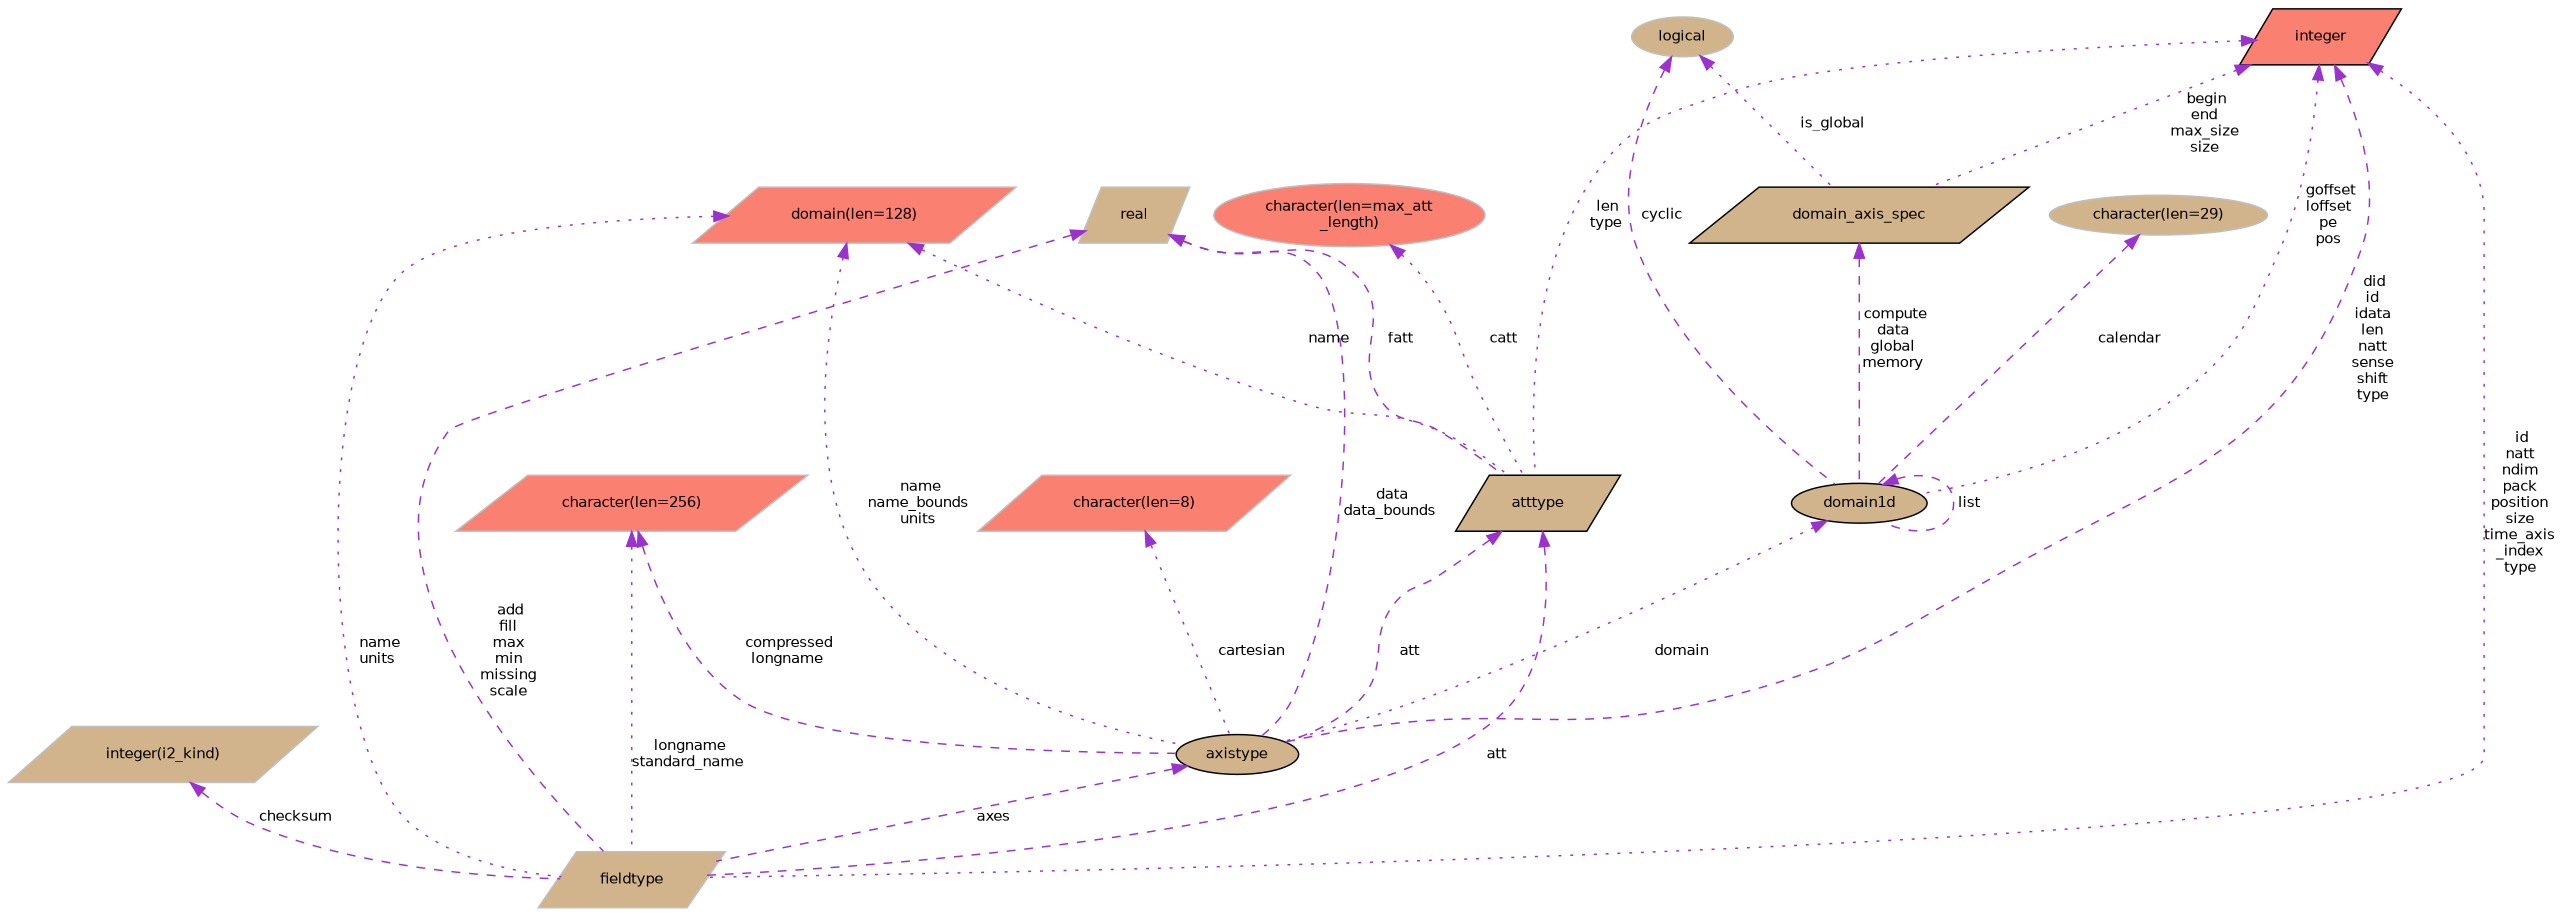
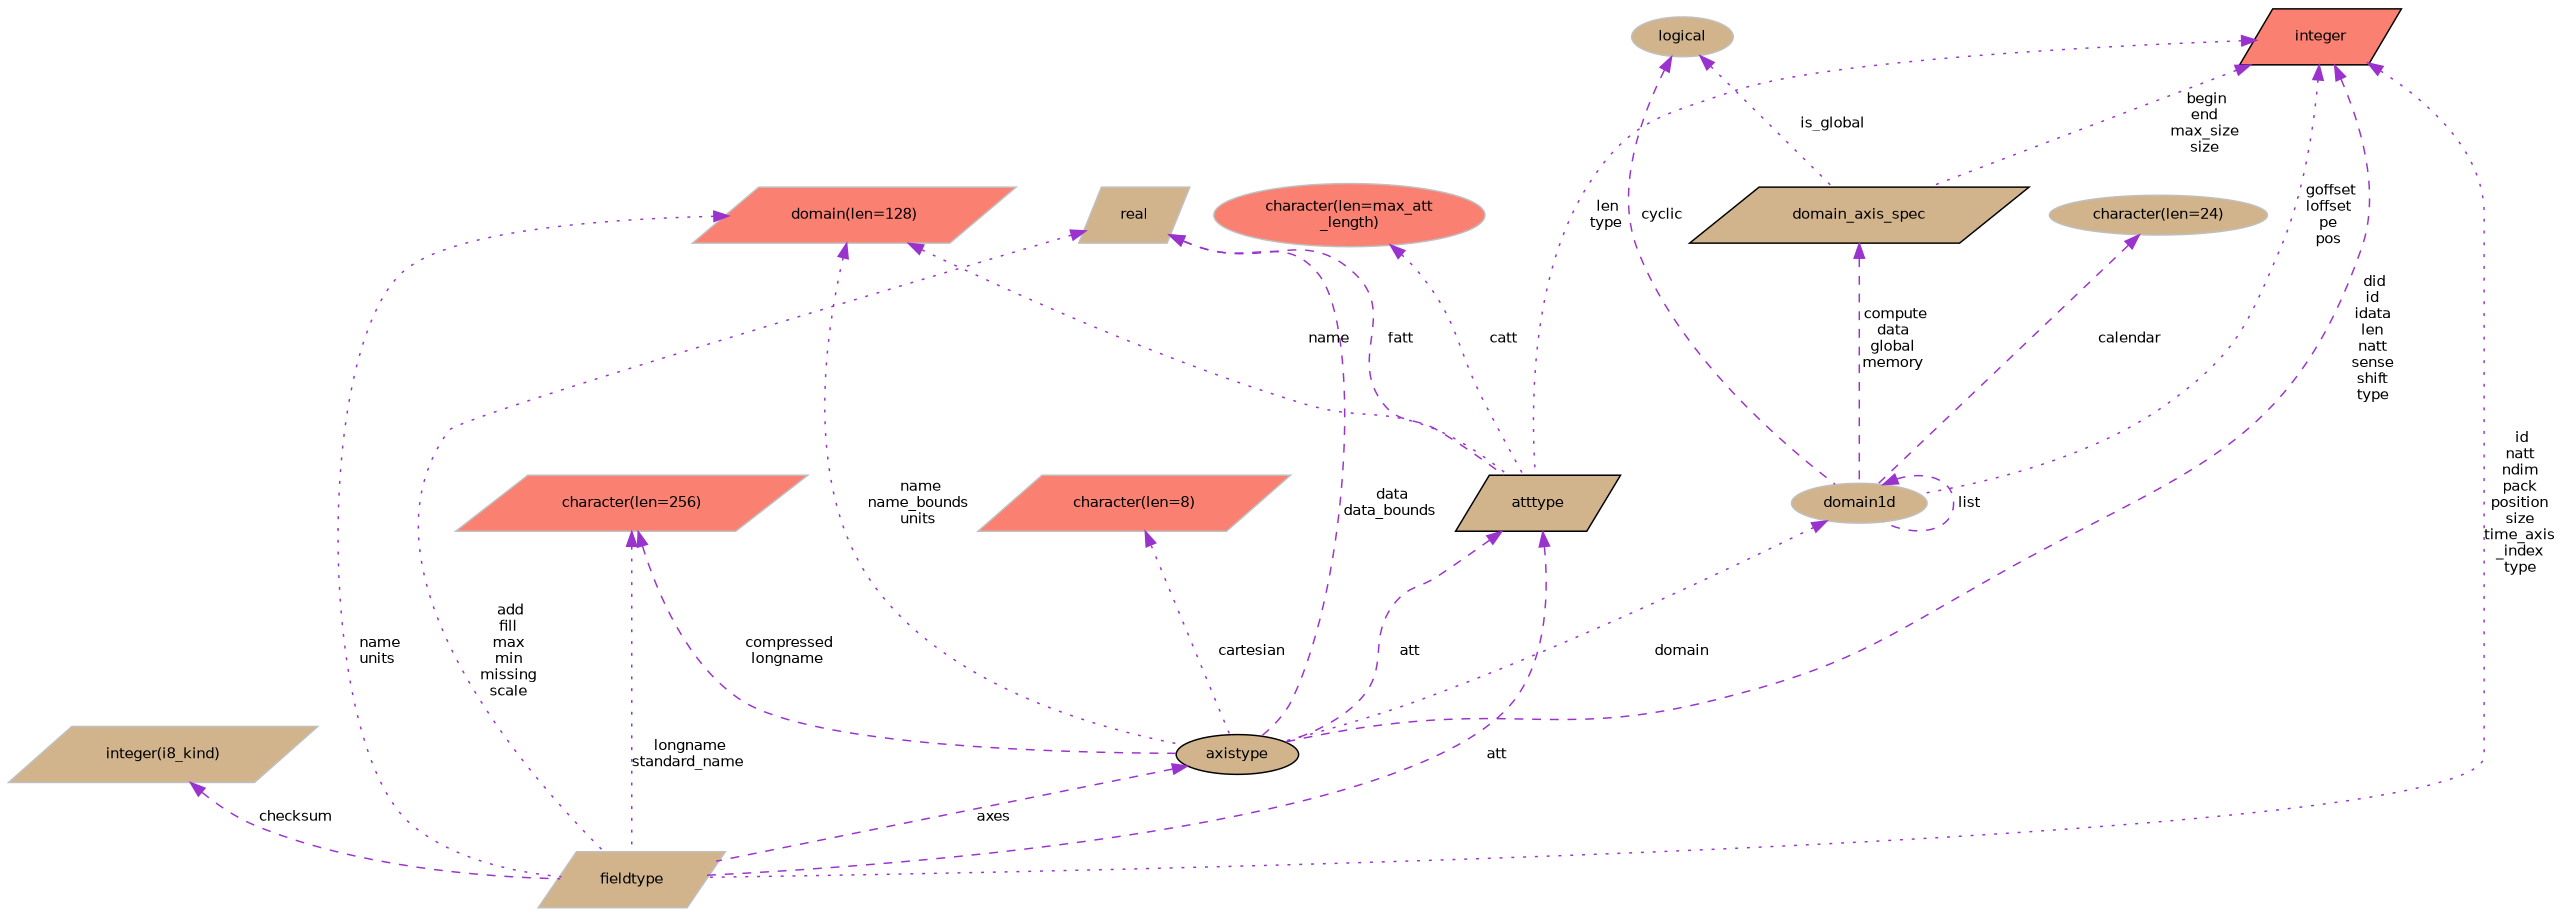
node "character(len=29)": label "character(len=29)" -> "character(len=24)"
edge "fieldtype" -> "real": style dashed -> dotted
node "domain1d": color black -> grey75
node "integer(i2_kind)": label "integer(i2_kind)" -> "integer(i8_kind)"
